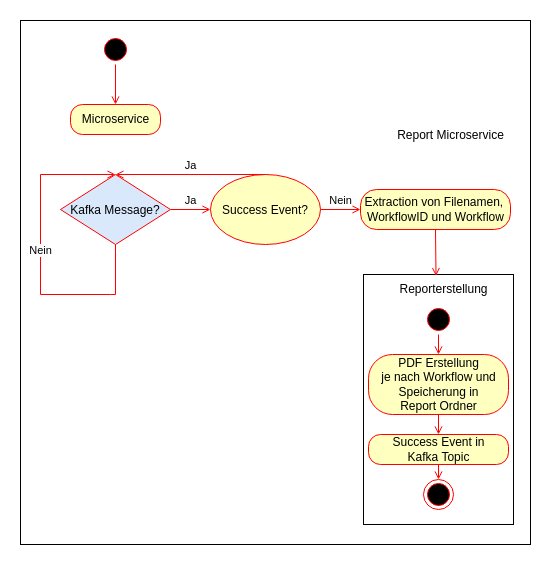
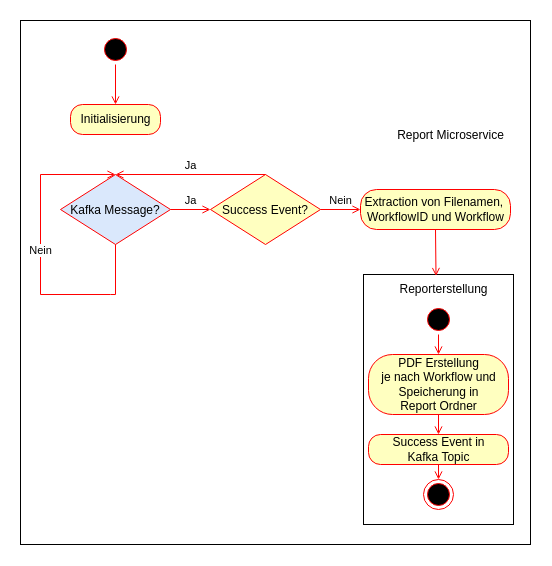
node "Microservice": label "Microservice" -> "Initialisierung"
node "Success Event?": shape ellipse -> diamond
